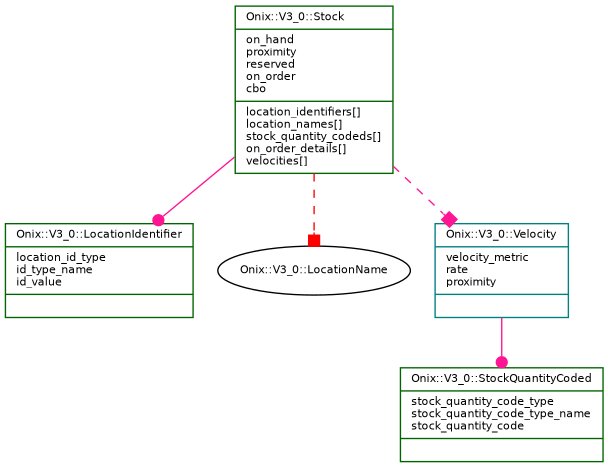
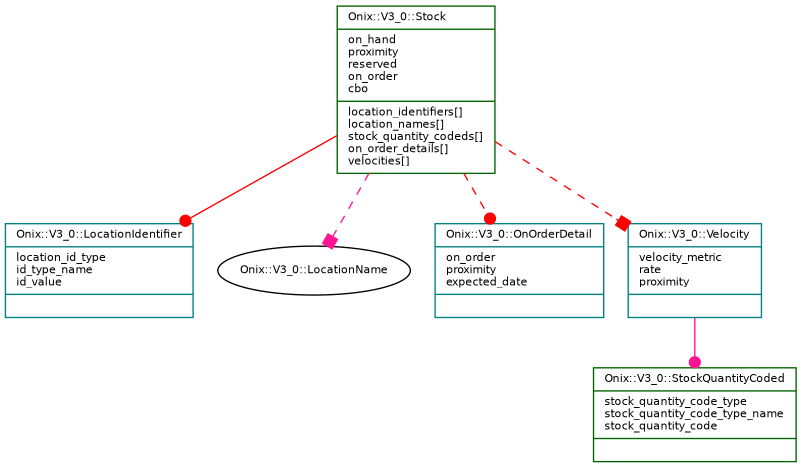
edge "Onix::V3_0::Stock" -> "Onix::V3_0::LocationIdentifier": color deeppink -> red
edge "Onix::V3_0::Stock" -> "Onix::V3_0::Velocity": color deeppink -> red
edge "Onix::V3_0::Stock" -> "Onix::V3_0::LocationName": color red -> deeppink
node "Onix::V3_0::LocationIdentifier": color darkgreen -> teal
node "Onix::V3_0::OnOrderDetail": added
